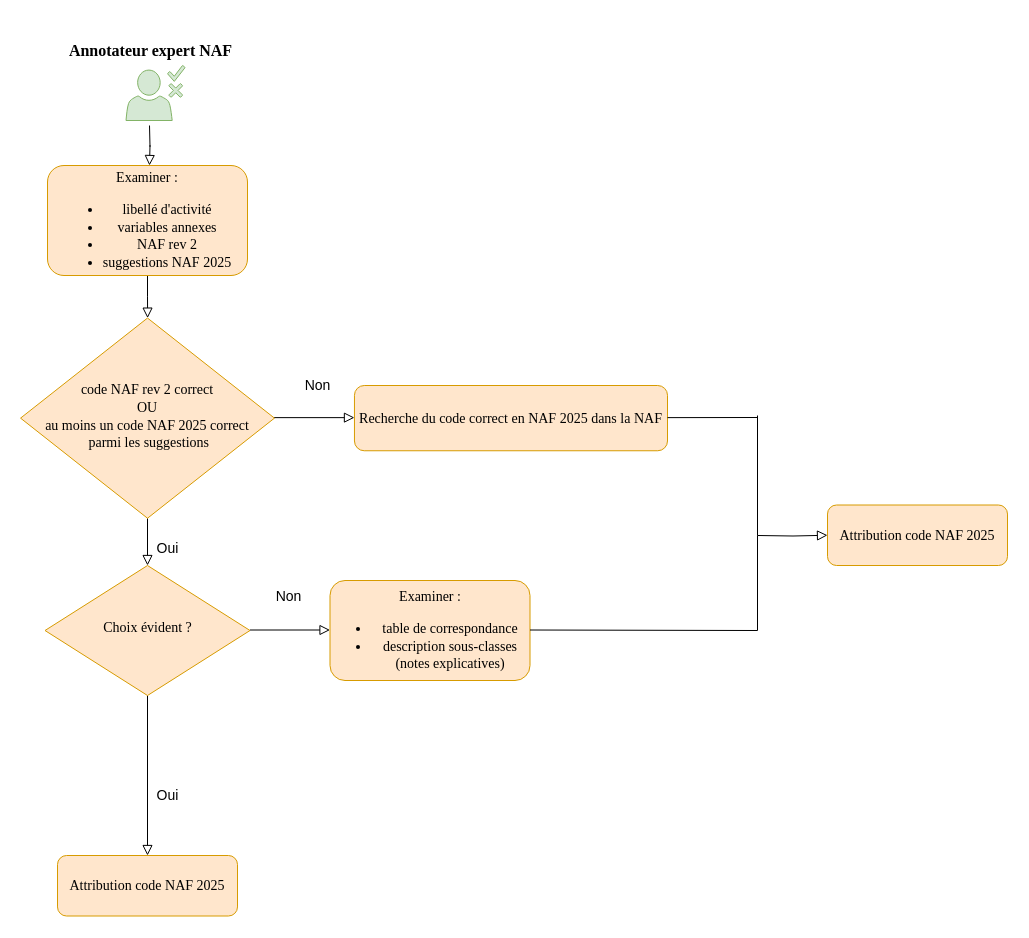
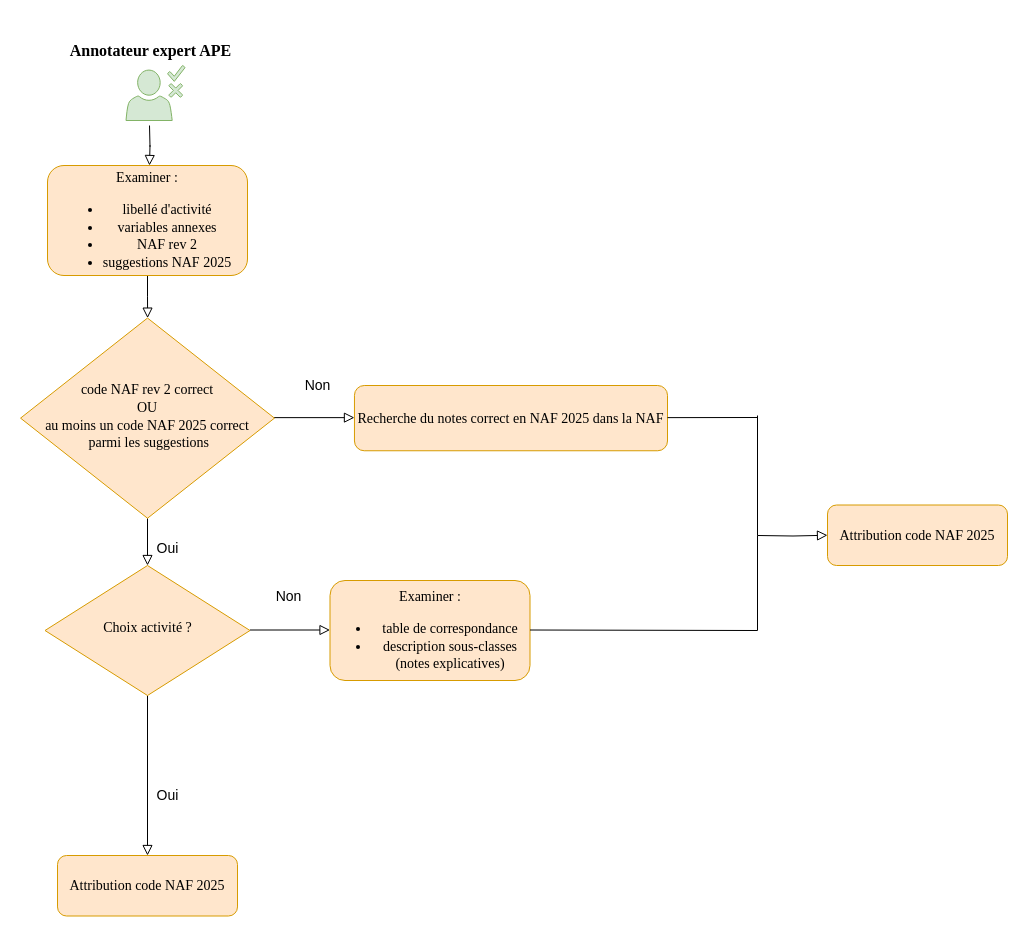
node "Annotateur expert NAF": label "Annotateur expert NAF" -> "Annotateur expert APE"
node "Recherche du code correct en NAF 2025 dans la NAF": label "Recherche du code correct en NAF 2025 dans la NAF" -> "Recherche du notes correct en NAF 2025 dans la NAF"
node "Choix évident ?": label "Choix évident ?" -> "Choix activité ?"
